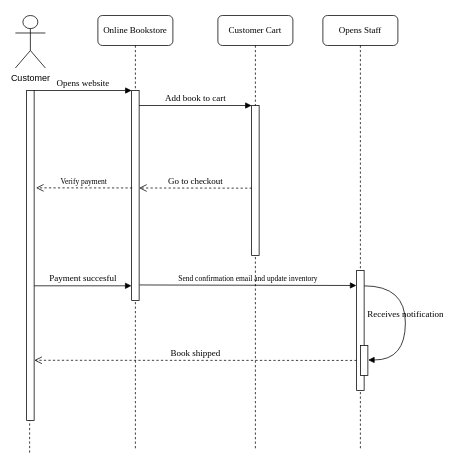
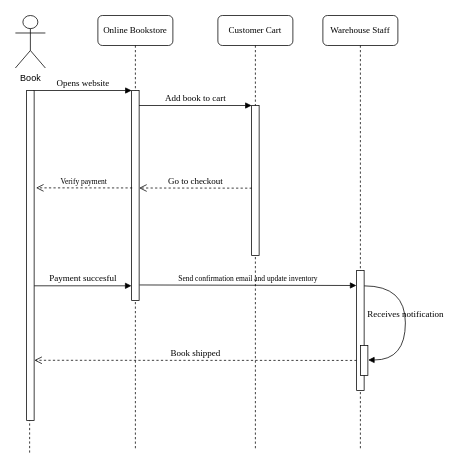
node "Opens Staff": label "Opens Staff" -> "Warehouse Staff"
node "Customer": label "Customer" -> "Book"
